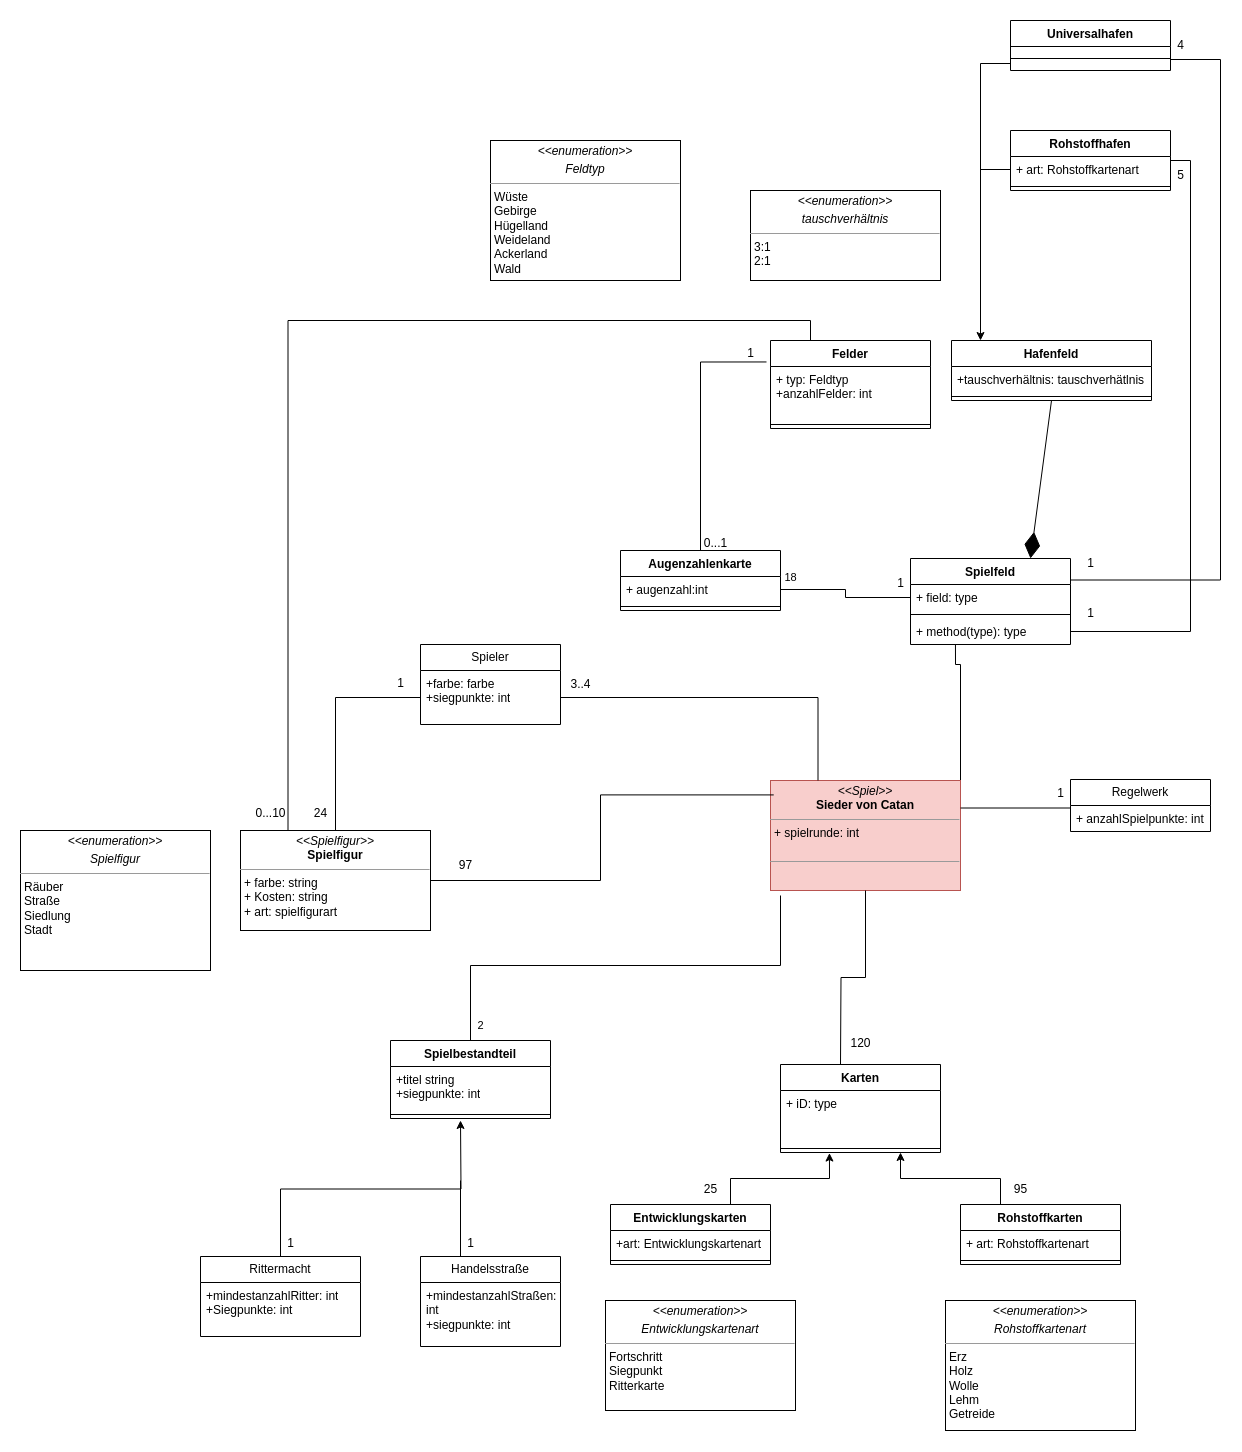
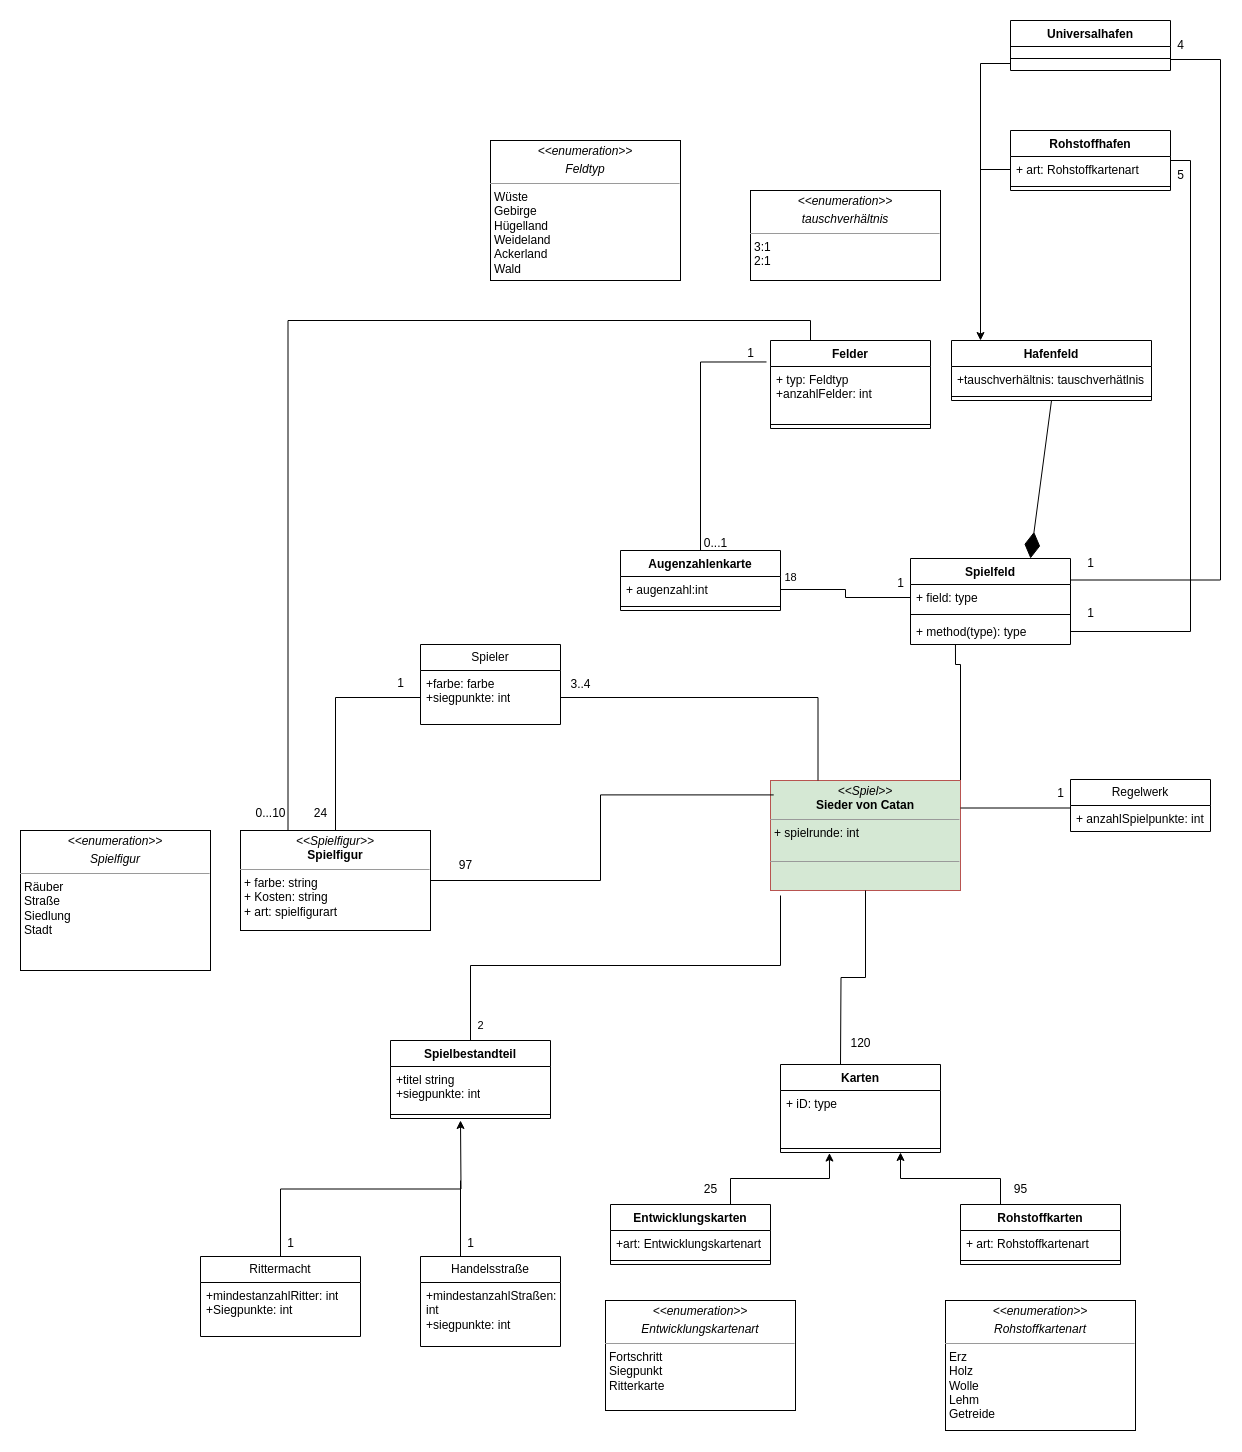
node "<<Spiel>> Sieder von Catan + spielrunde: int": fillcolor #f8cecc -> #d5e8d4
